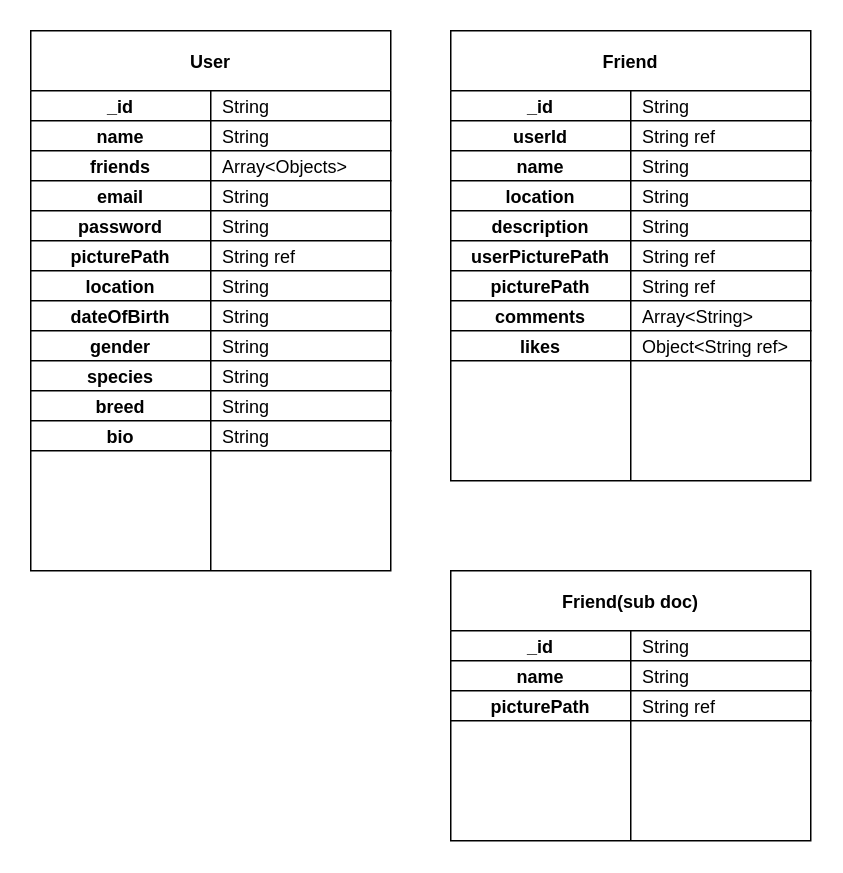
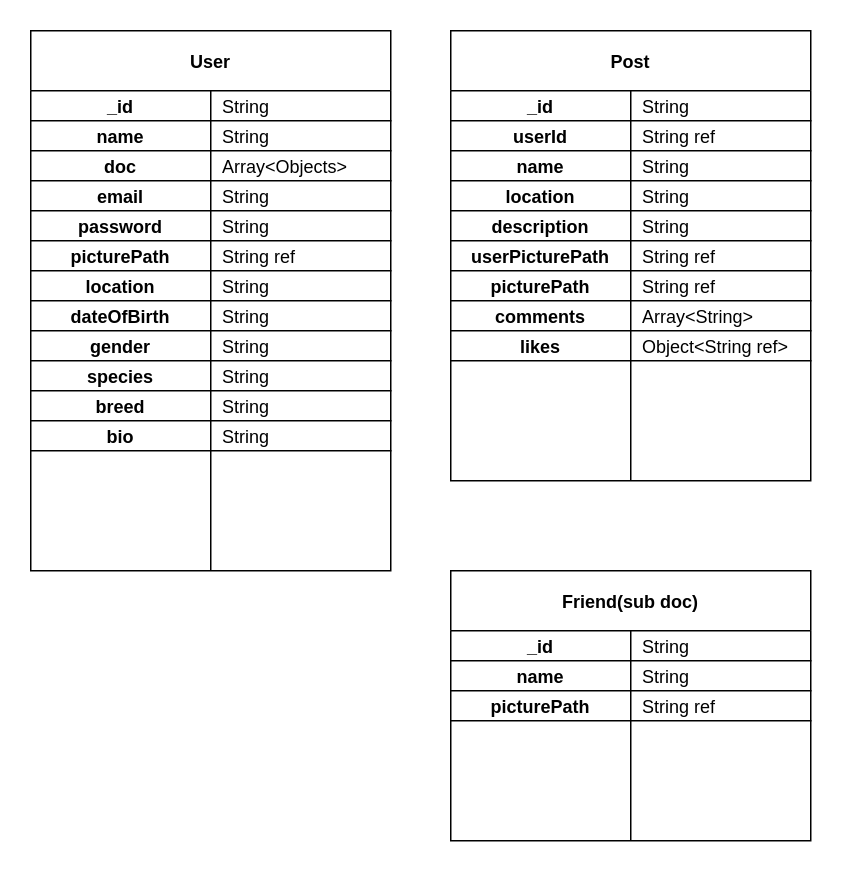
node "Friend": label "Friend" -> "Post"
node "friends": label "friends" -> "doc"
